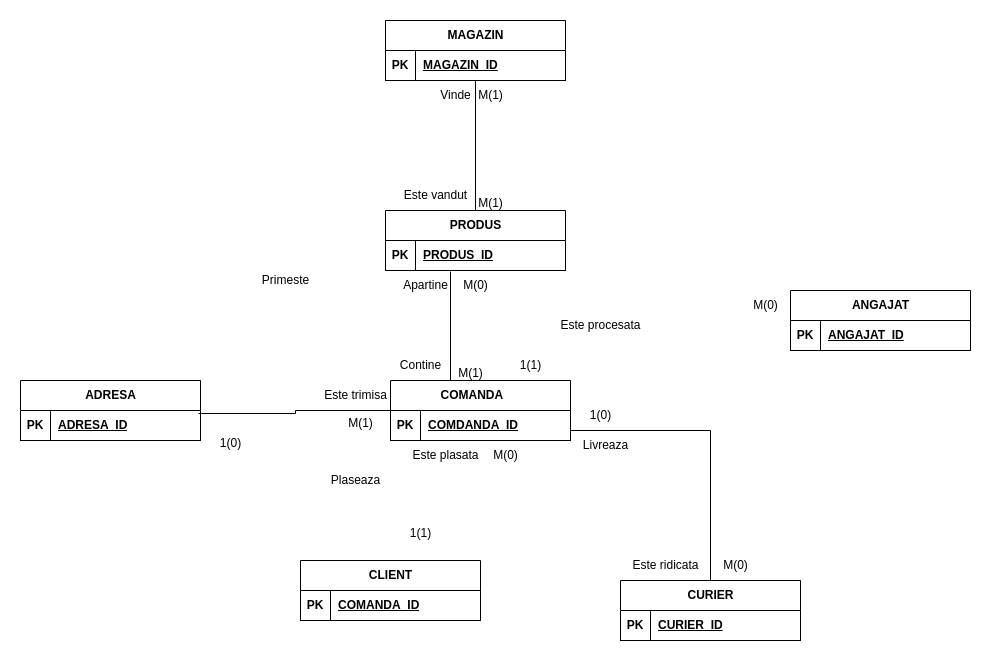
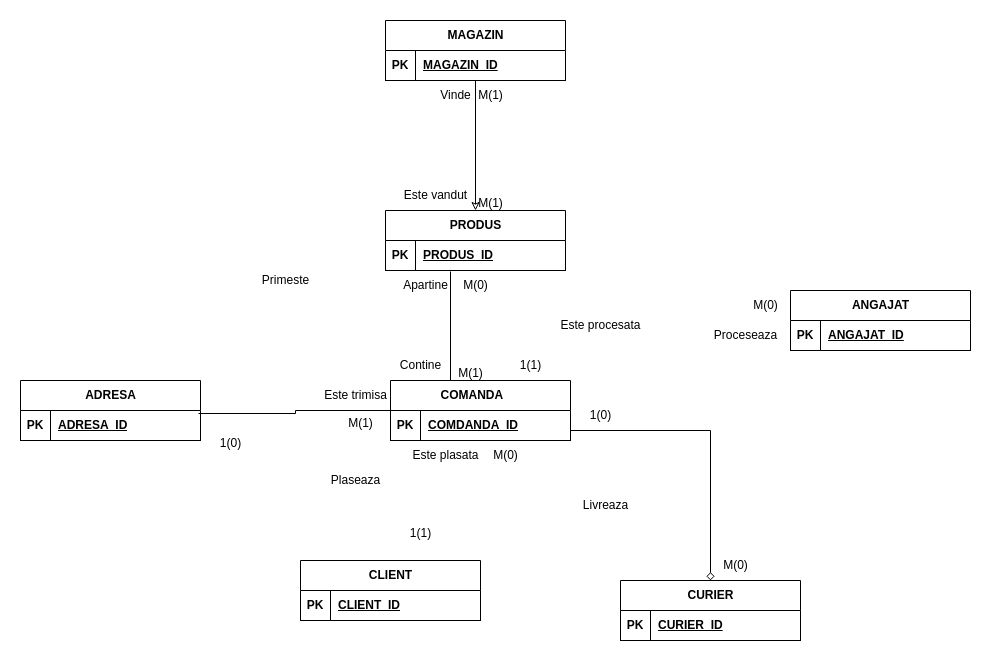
edge "MAGAZIN" -- "PRODUS": arrowhead none -> classic
node "Proceseaza": added
node "Livreaza": moved (606, 446) -> (606, 506)
node "Este ridicata": removed
edge "COMANDA" -- "CURIER": arrowhead none -> diamond
node "COMANDA_ID": label "COMANDA_ID" -> "CLIENT_ID"
